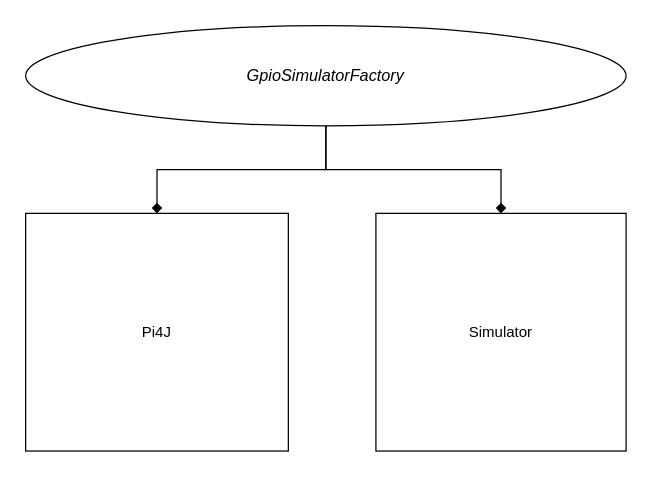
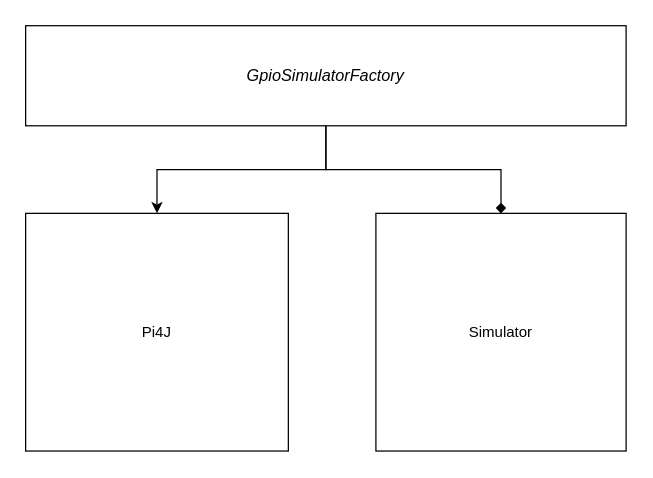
node "GpioSimulatorFactory": shape ellipse -> rectangle
edge "GpioSimulatorFactory" -> "Pi4J": arrowhead diamond -> classic
